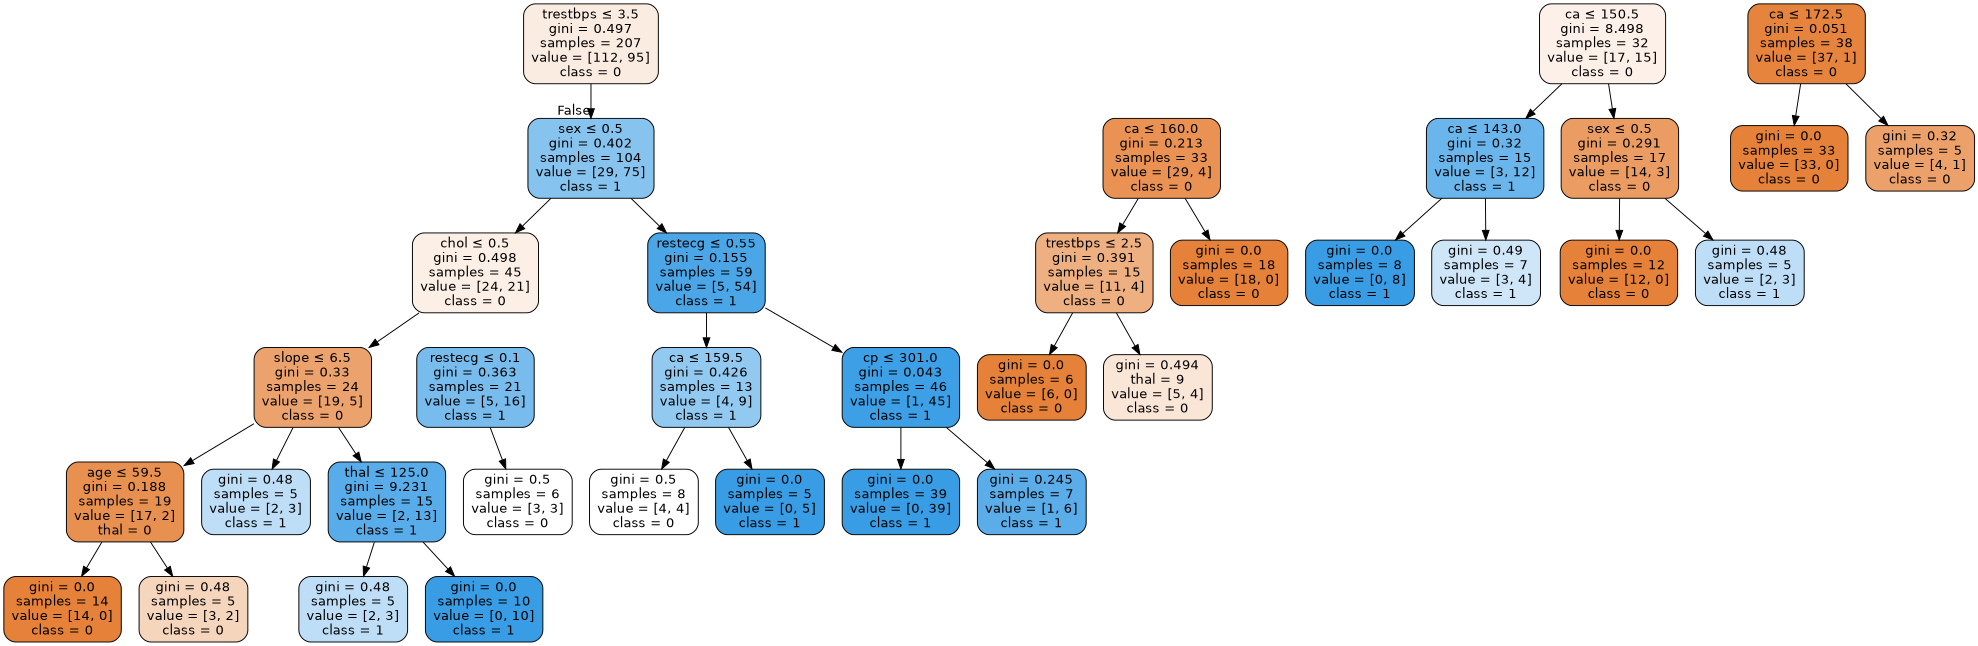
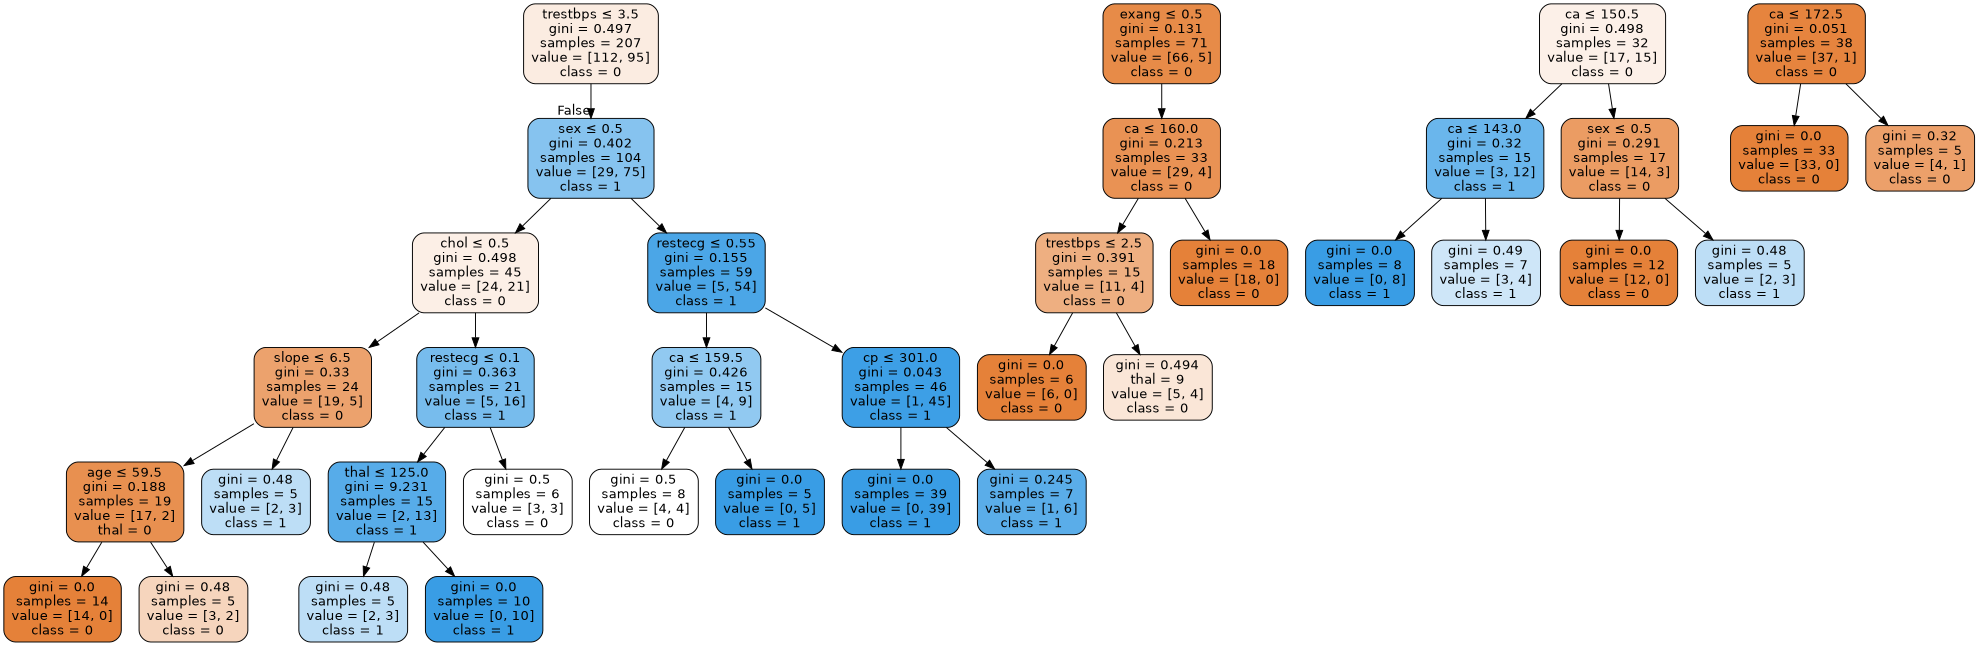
node "ca ≤ 150.5": text "gini = 8.498" -> "gini = 0.498"
node "exang ≤ 0.5": added
edge "chol ≤ 0.5" -> "restecg ≤ 0.1": added
node "ca ≤ 159.5": text "samples = 13" -> "samples = 15"
edge "slope ≤ 6.5" -> "thal ≤ 125.0": now "restecg ≤ 0.1" -> "thal ≤ 125.0"
